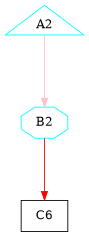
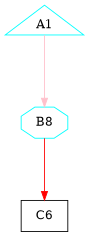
node "A2": label "A2" -> "A1"
node "B2": label "B2" -> "B8"
